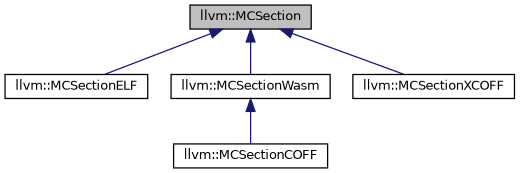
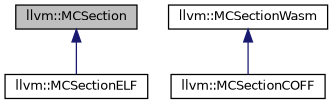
edge "llvm::MCSectionWasm" -> "llvm::MCSection": removed
node "llvm::MCSectionXCOFF": removed
